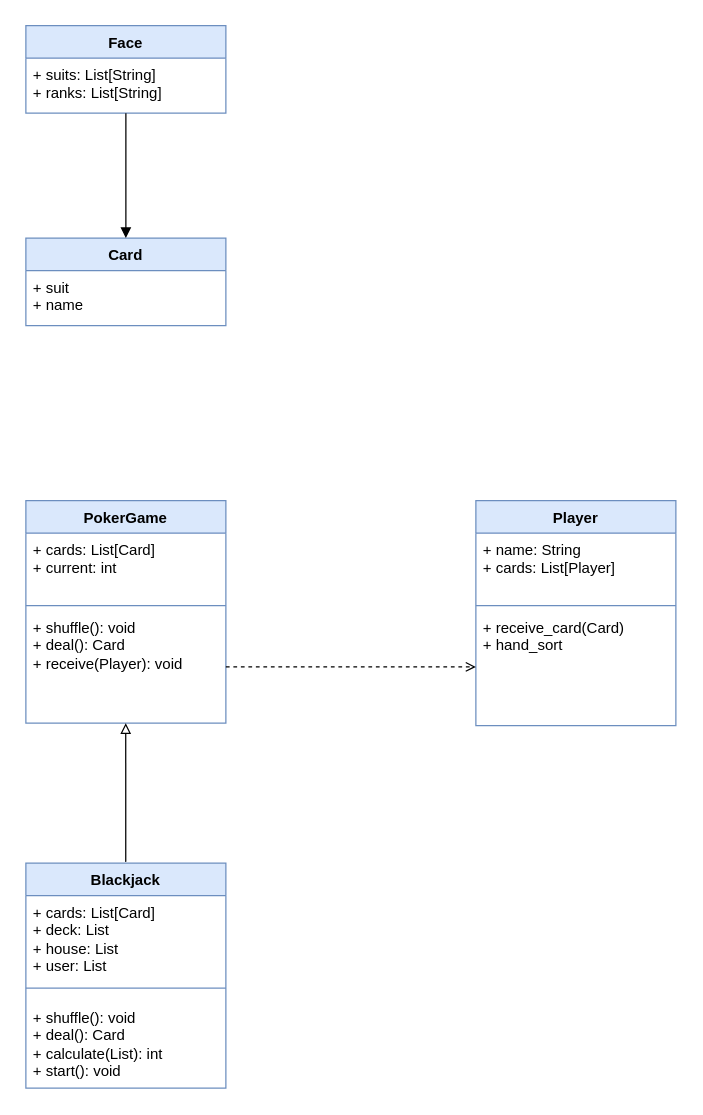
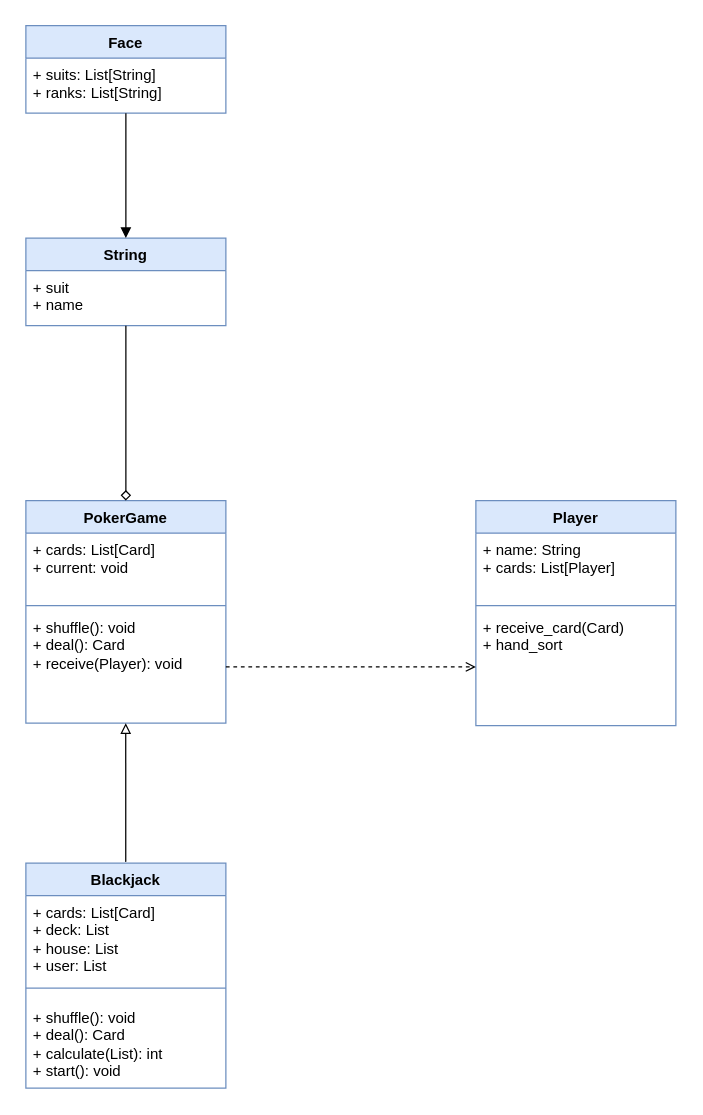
node "Card": label "Card" -> "String"
edge "+ suit + name" -> "PokerGame": added
node "+ cards: List[Card] + current: int": label "+ cards: List[Card] + current: int" -> "+ cards: List[Card] + current: void"
